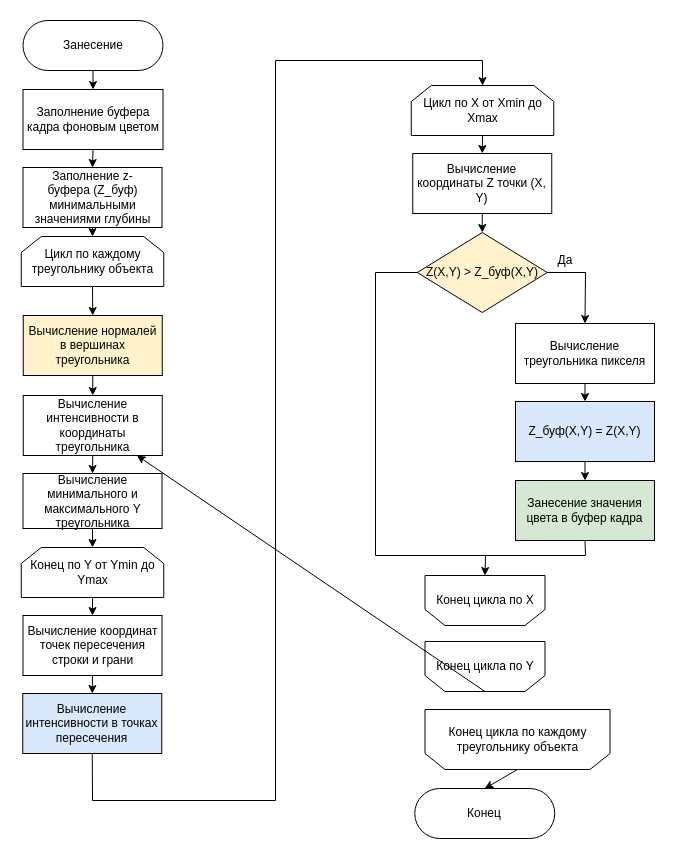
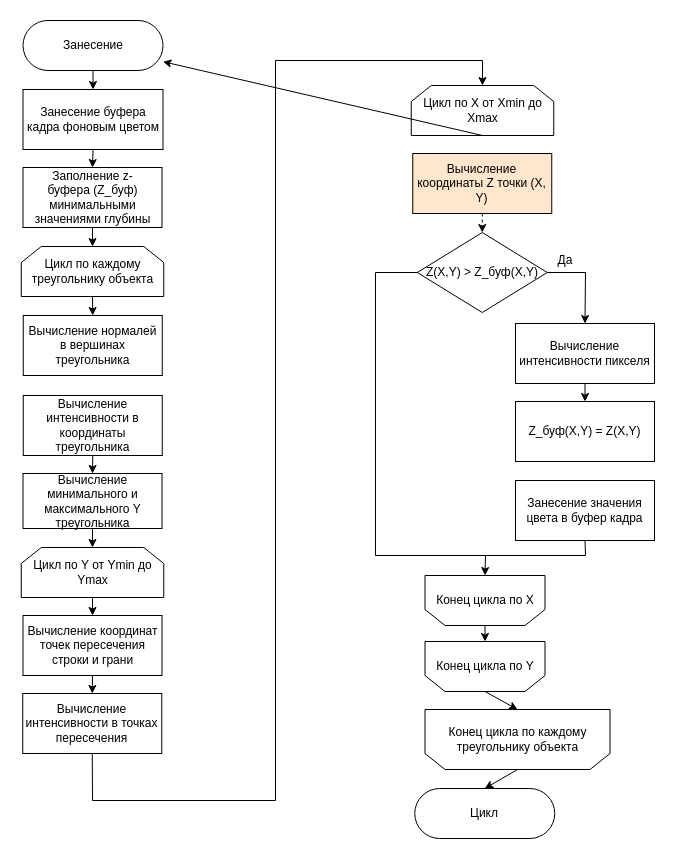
node "Заполнение буфера кадра фоновым цветом": label "Заполнение буфера кадра фоновым цветом" -> "Занесение буфера кадра фоновым цветом"
edge "Цикл по X от Xmin до Xmax" -> "Вычисление координаты Z точки (X, Y)": now "Цикл по X от Xmin до Xmax" -> "Занесение"
node "Вычисление координаты Z точки (X, Y)": fillcolor #ffffff -> #ffe6cc
edge "Вычисление координаты Z точки (X, Y)" -> "Z(X,Y) > Z_буф(X,Y)": style solid -> dashed
node "Цикл по каждому треугольнику объекта": moved (93, 262) -> (93, 272)
node "Z(X,Y) > Z_буф(X,Y)": fillcolor #fff2cc -> #ffffff
node "Вычисление нормалей в вершинах треугольника": fillcolor #fff2cc -> #ffffff
node "Вычисление треугольника пикселя": label "Вычисление треугольника пикселя" -> "Вычисление интенсивности пикселя"
edge "Вычисление нормалей в вершинах треугольника" -> "Вычисление интенсивности в координаты треугольника": removed
node "Z_буф(X,Y) = Z(X,Y)": fillcolor #dae8fc -> #ffffff
edge "Z_буф(X,Y) = Z(X,Y)" -> "Занесение значения цвета в буфер кадра": removed
node "Занесение значения цвета в буфер кадра": fillcolor #d5e8d4 -> #ffffff
node "Конец по Y от Ymin до Ymax": label "Конец по Y от Ymin до Ymax" -> "Цикл по Y от Ymin до Ymax"
edge "Конец цикла по Y" -> "Вычисление интенсивности в координаты треугольника": now "Конец цикла по Y" -> "Конец цикла по каждому треугольнику объекта"
edge "Конец цикла по X" -> "Конец цикла по Y": added
node "Вычисление интенсивности в точках пересечения": fillcolor #dae8fc -> #ffffff
node "Конец": label "Конец" -> "Цикл"
